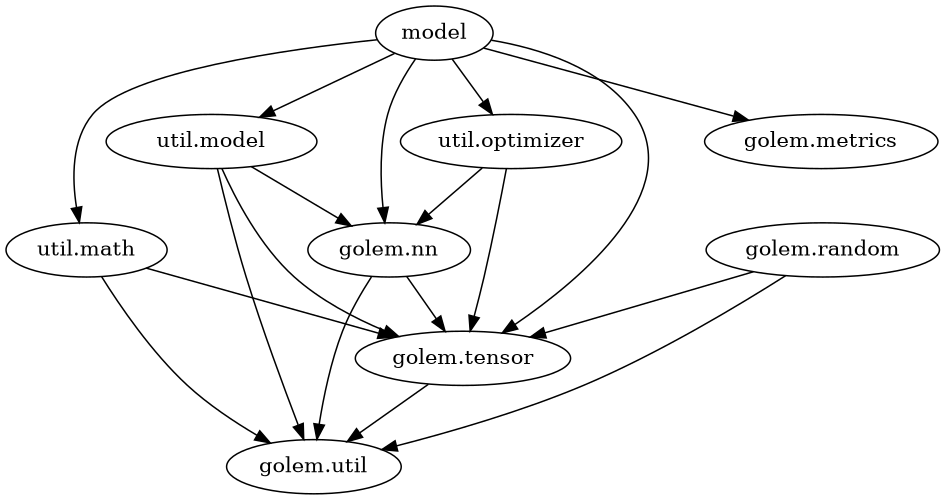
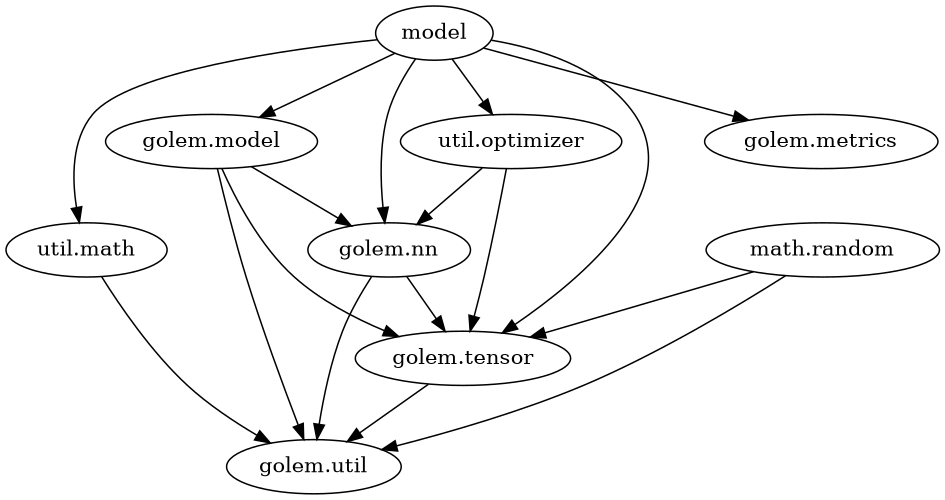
node "util.model": label "util.model" -> "golem.model"
node "golem.random": label "golem.random" -> "math.random"
edge "util.math" -> "golem.tensor": removed
